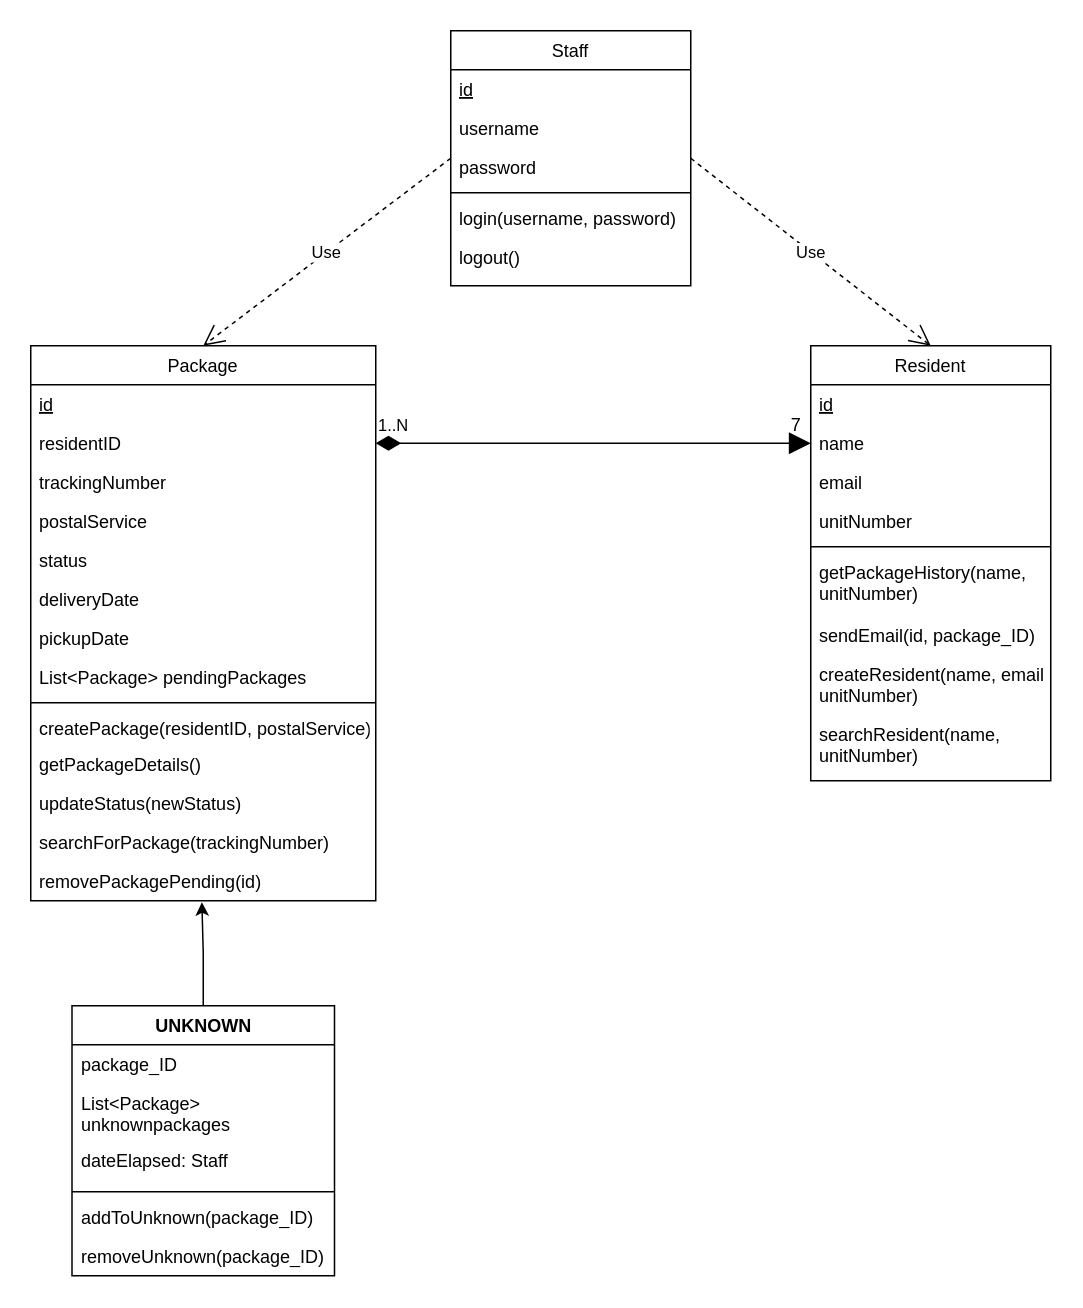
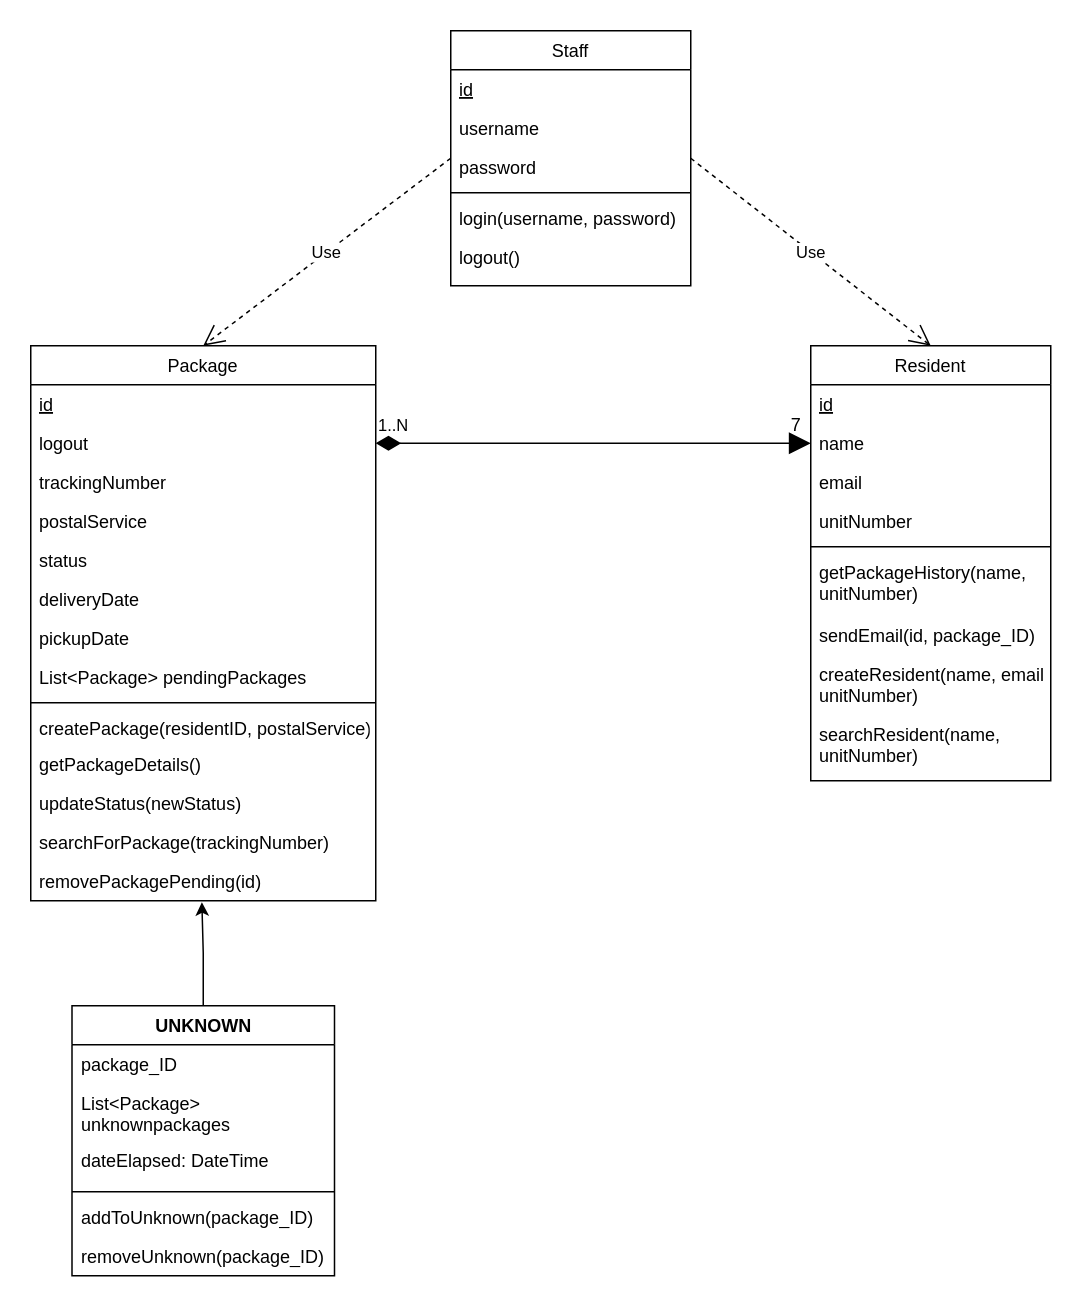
node "residentID": label "residentID" -> "logout"
node "dateElapsed: Staff": label "dateElapsed: Staff" -> "dateElapsed: DateTime"
